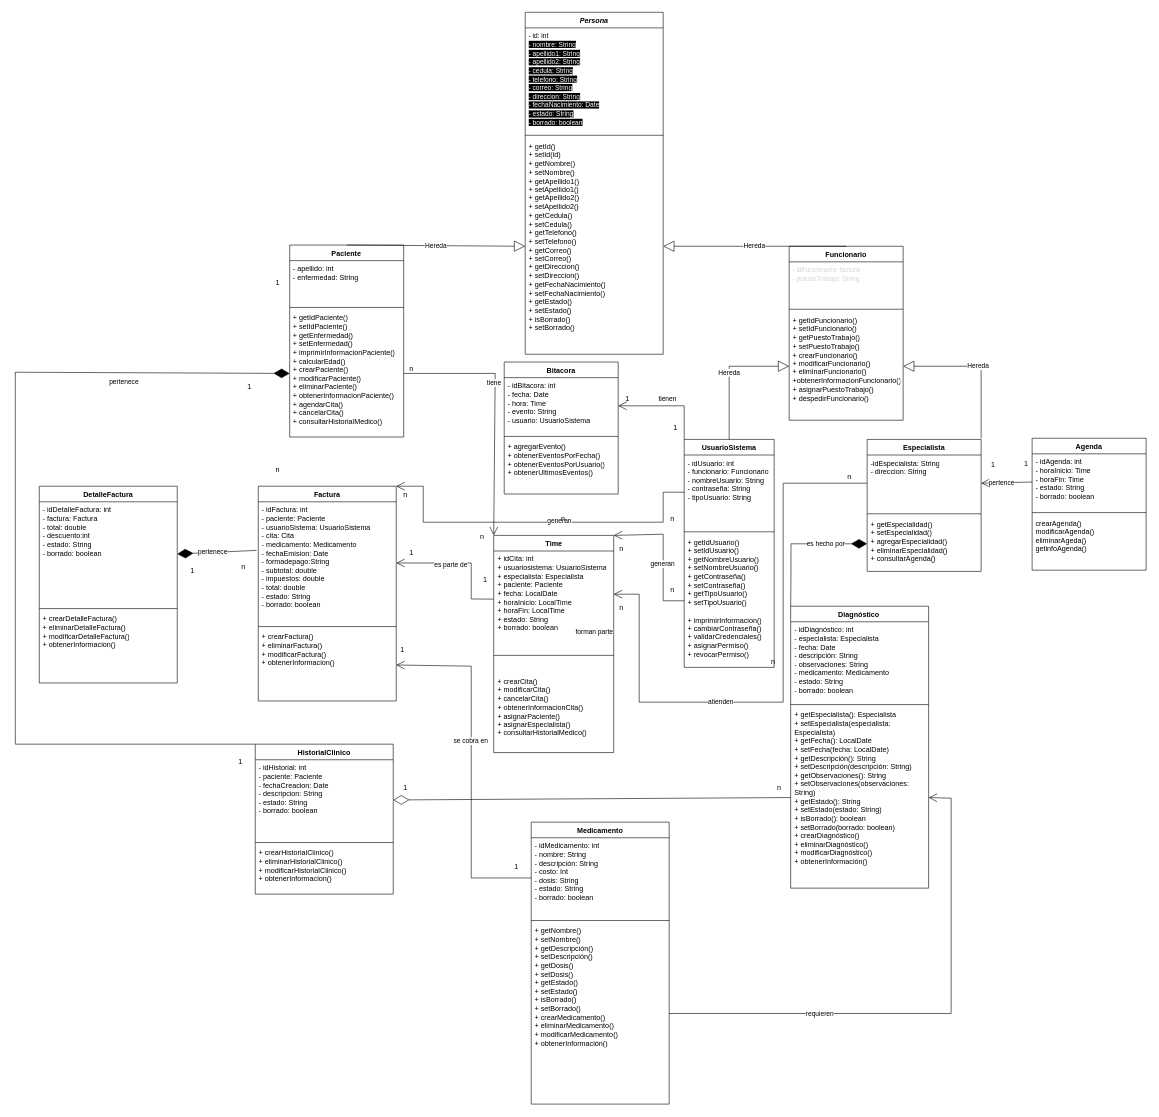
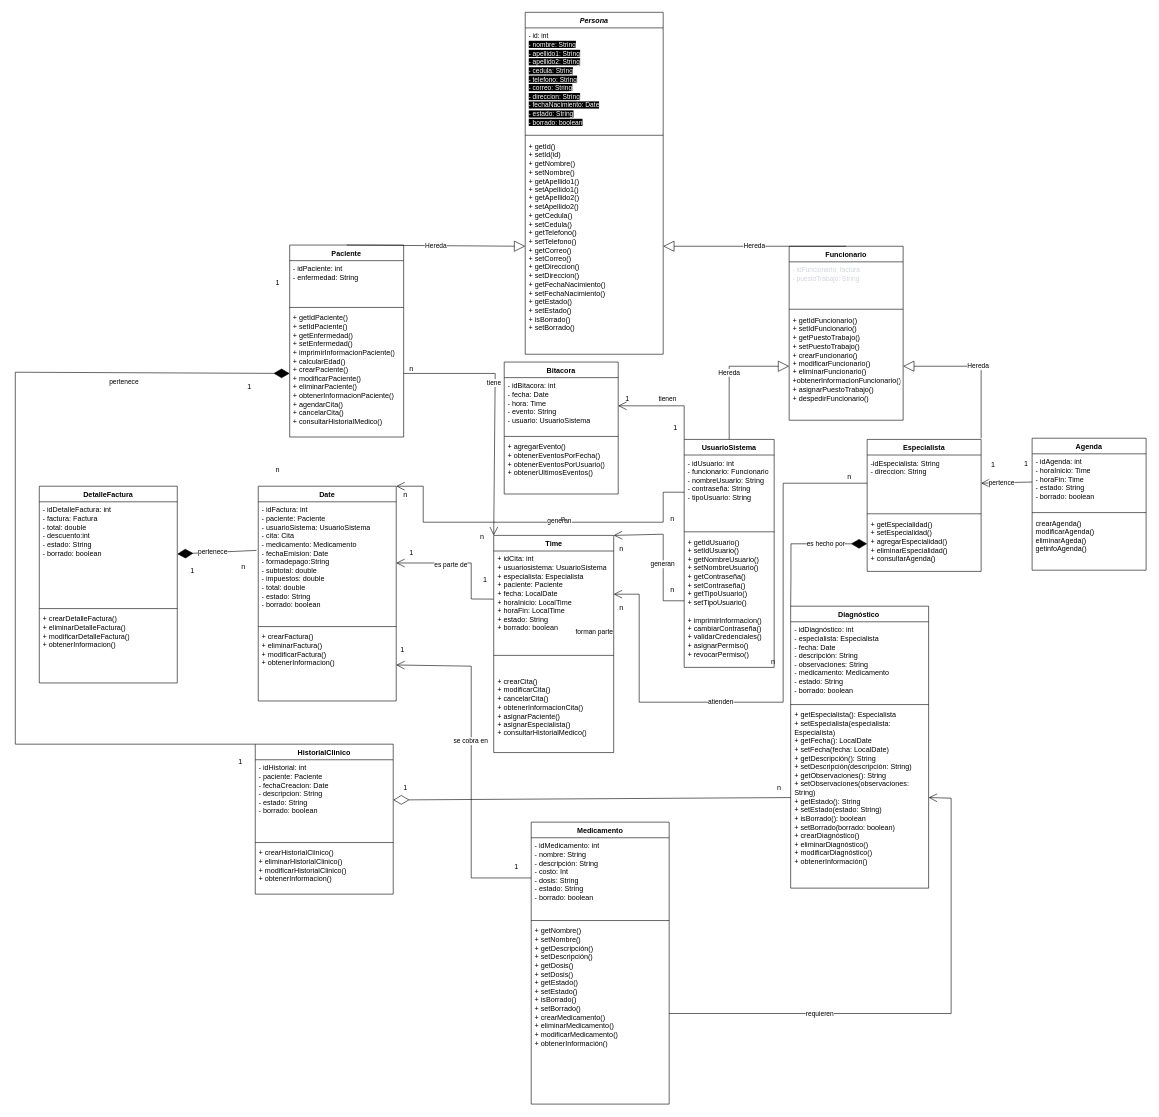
node "- apellido: int - enfermedad: String": label "- apellido: int - enfermedad: String" -> "- idPaciente: int - enfermedad: String"
node "Factura": label "Factura" -> "Date"
